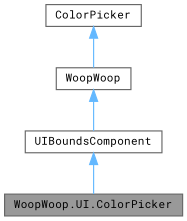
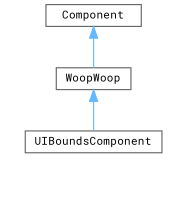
node "ColorPicker": label "ColorPicker" -> "Component"
node "WoopWoop.UI.ColorPicker": removed
